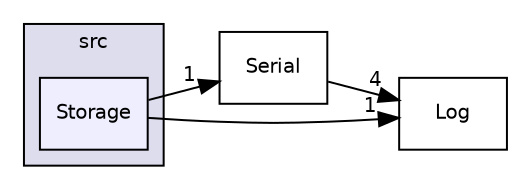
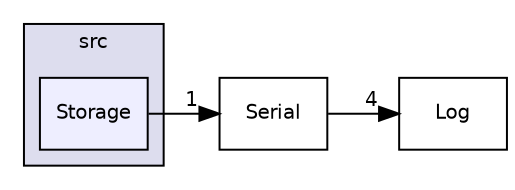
edge "Storage" -> "Log": removed
